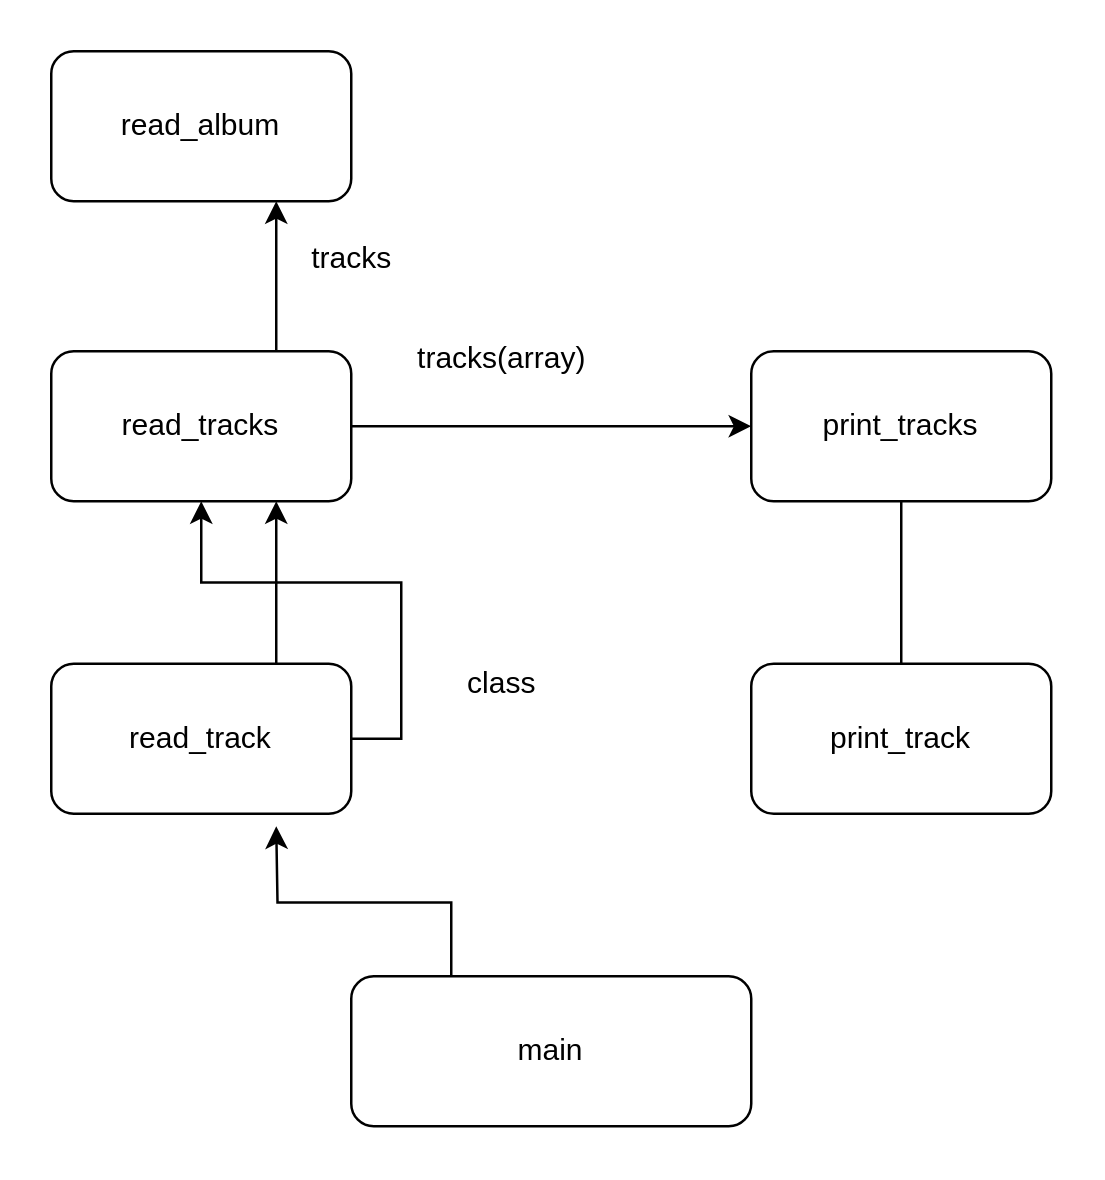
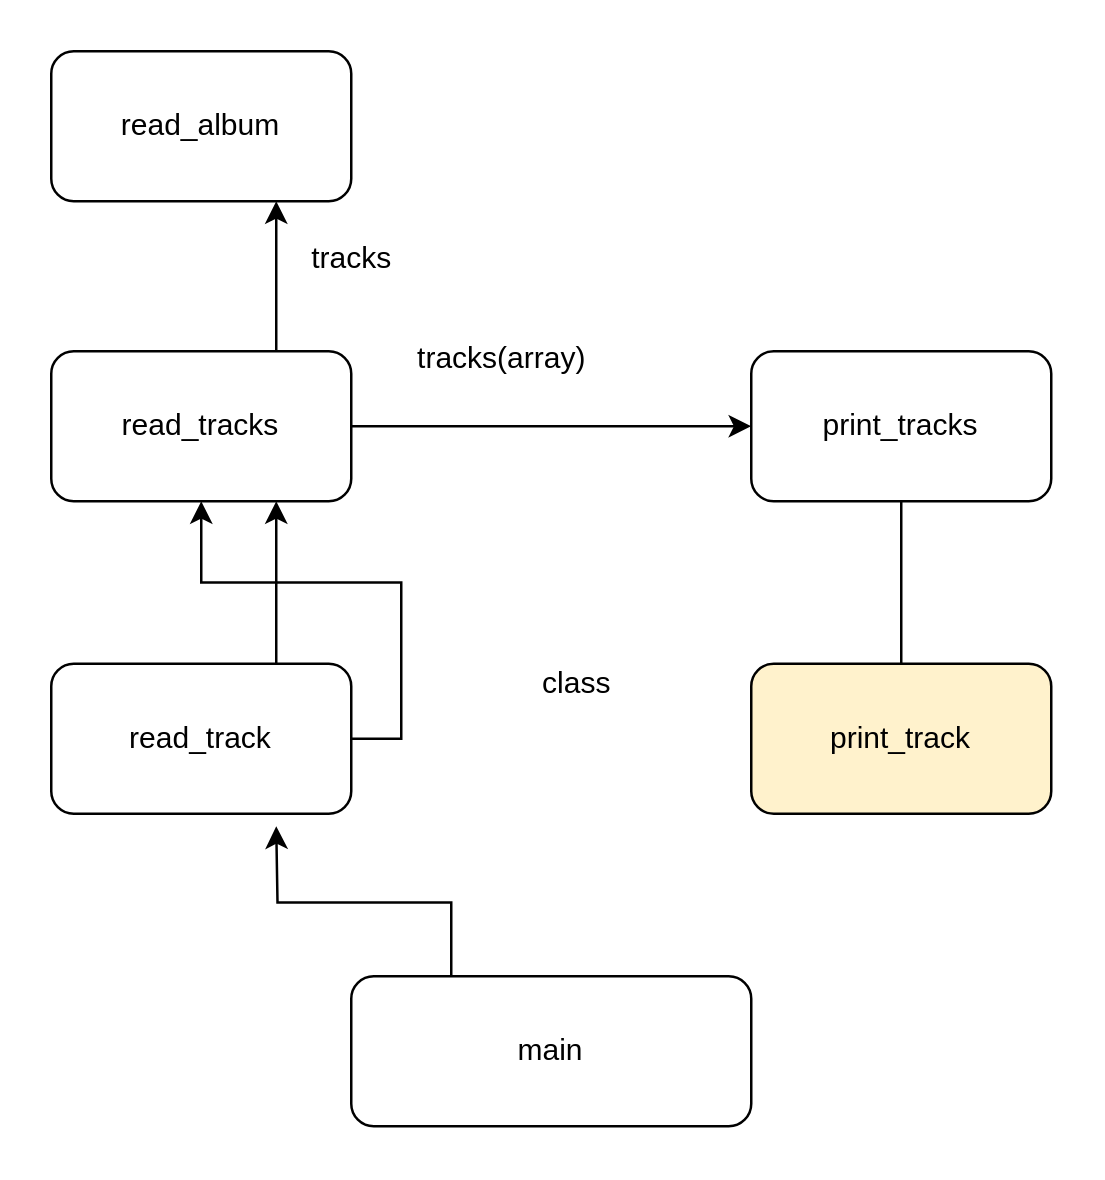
node "class": moved (501, 684) -> (576, 684)
node "print_track": fillcolor #ffffff -> #fff2cc
